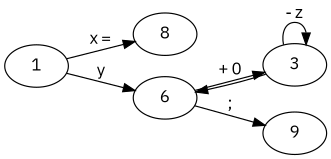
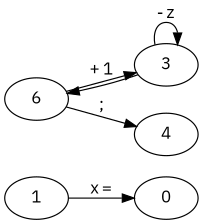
node "8": label "8" -> "0"
edge "6" -> "3": label "+ 0" -> "+ 1"
edge "1" -> "6": removed, label "y"
node "9": label "9" -> "4"
